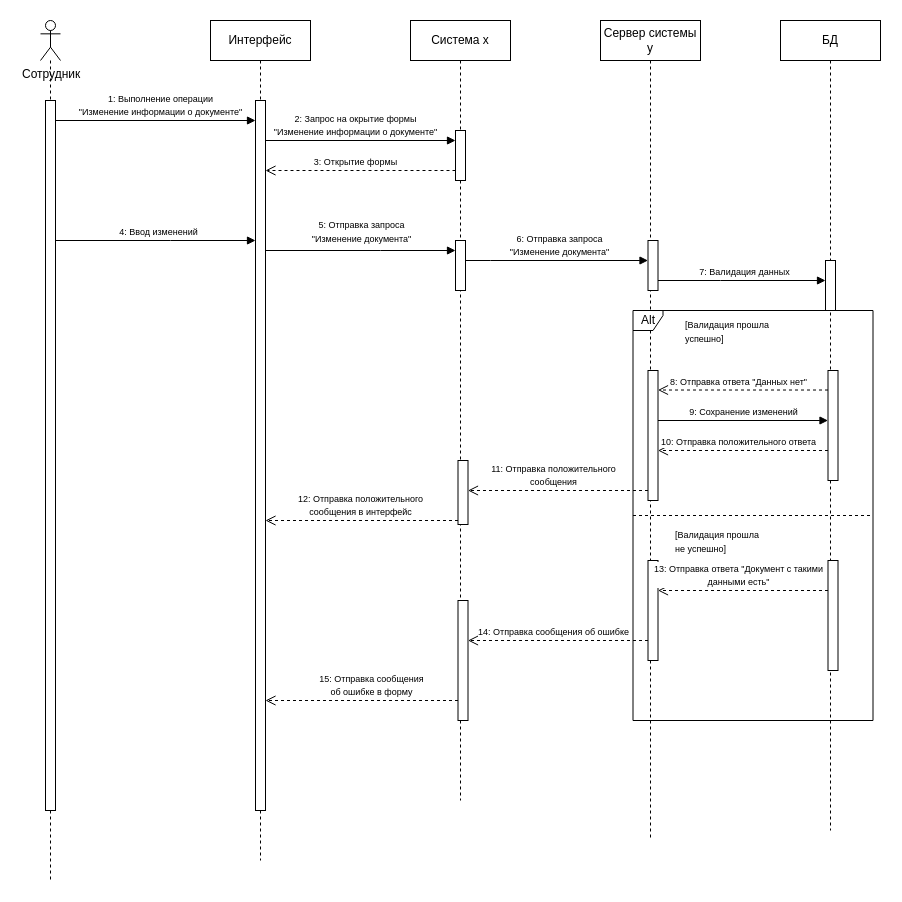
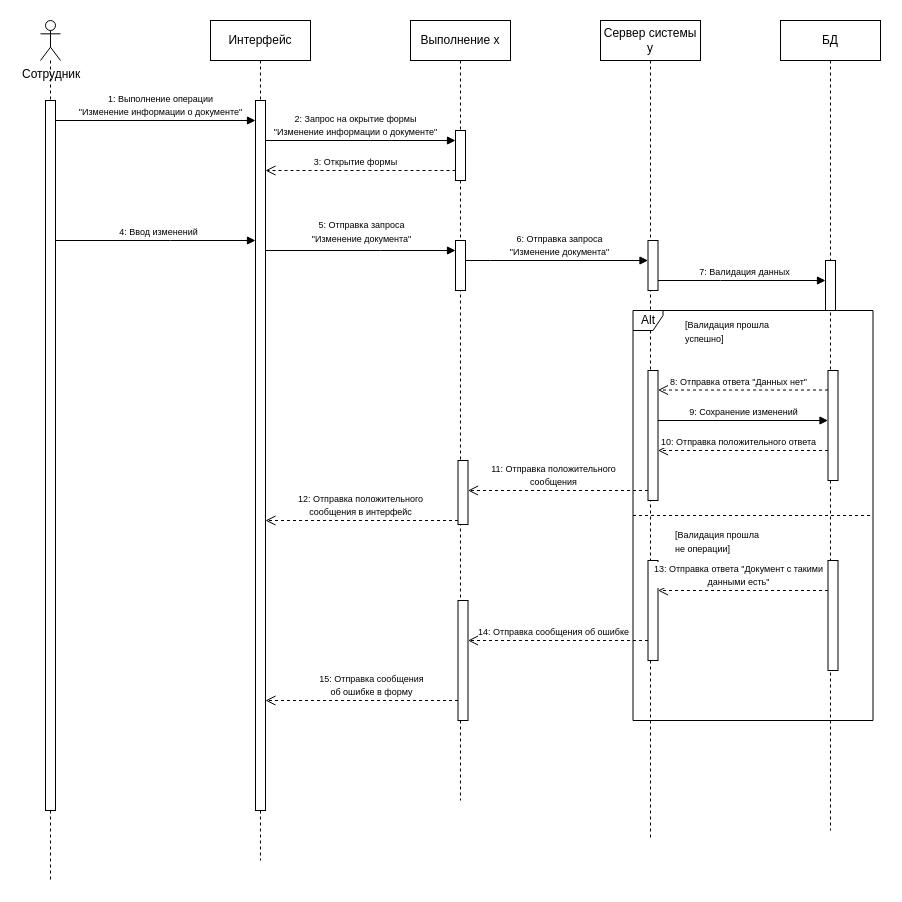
node "Система x": label "Система x" -> "Выполнение x"
node "[Валидация прошла не успешно]": label "[Валидация прошла не успешно]" -> "[Валидация прошла не операции]"
